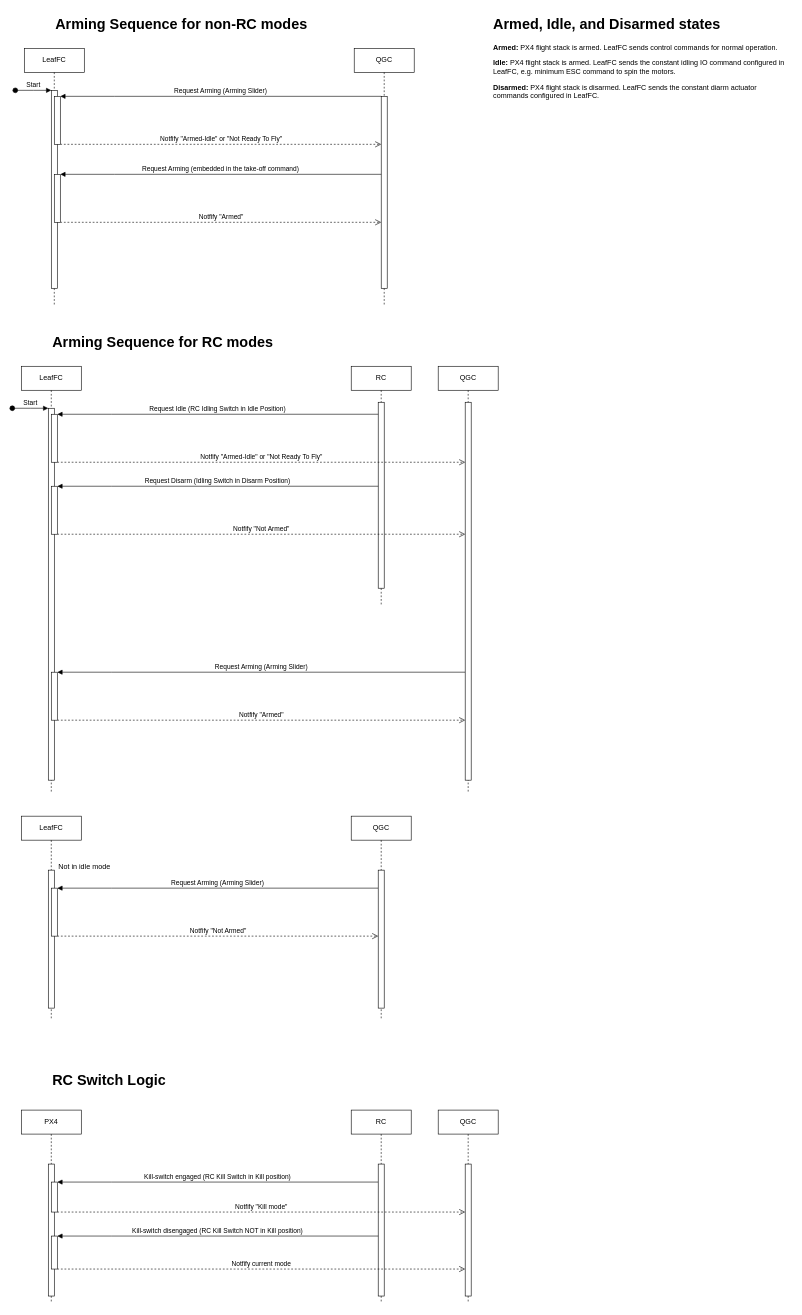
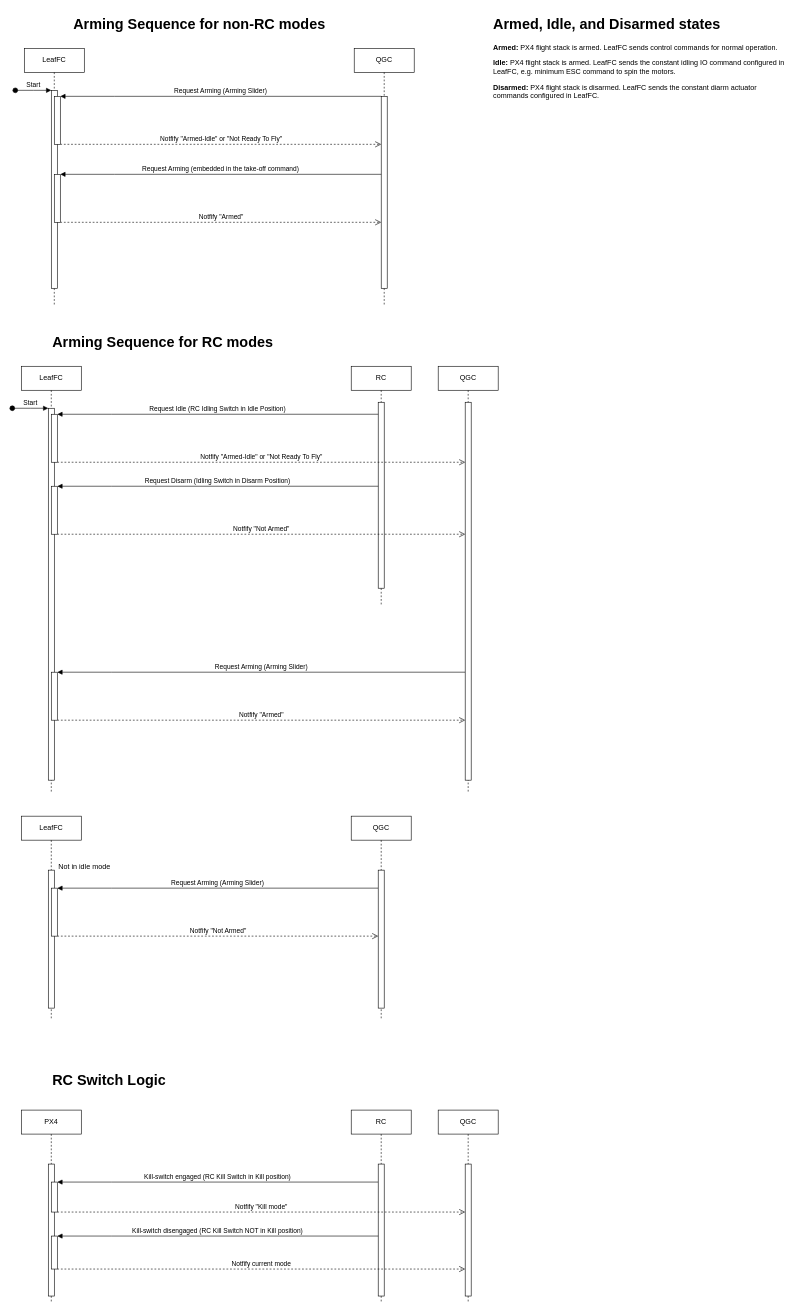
node "Arming Sequence for non-RC modes": moved (203, 27) -> (221, 27)
